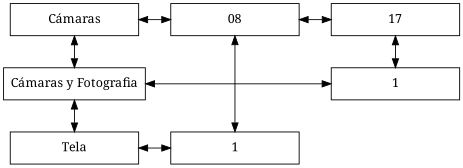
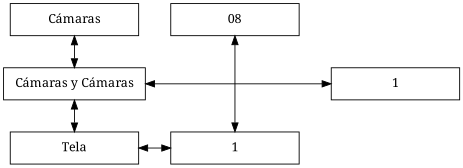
edge "Cámaras" -- "08": removed
node "17": removed
node "Cámaras y Fotografia": label "Cámaras y Fotografia" -> "Cámaras y Cámaras"
